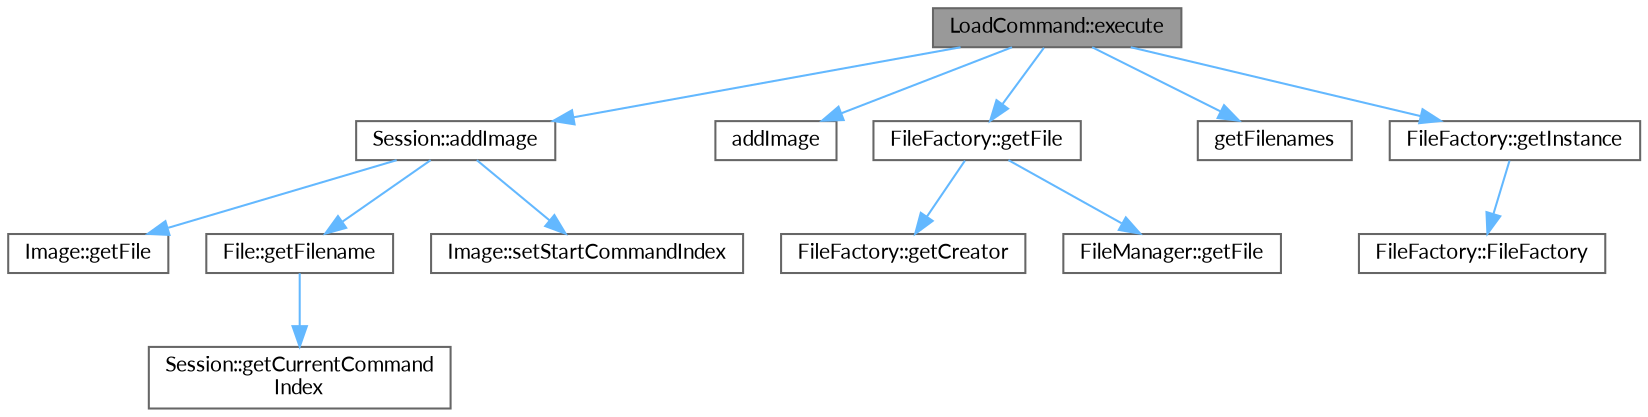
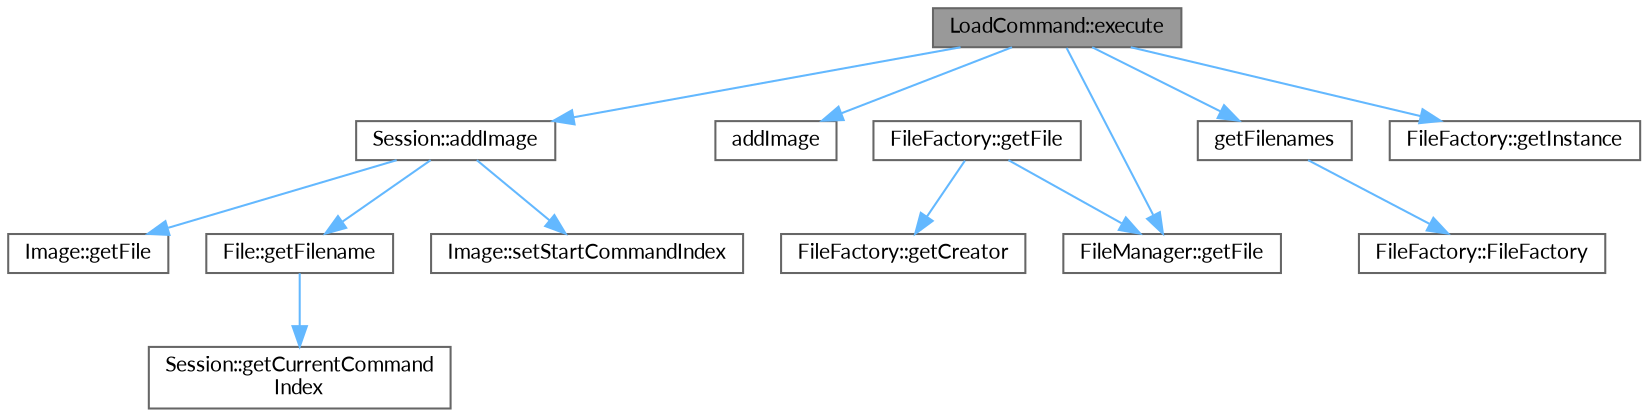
edge "LoadCommand::execute" -> "FileFactory::getFile": now "LoadCommand::execute" -> "FileManager::getFile"
edge "FileFactory::getInstance" -> "FileFactory::FileFactory": now "getFilenames" -> "FileFactory::FileFactory"
